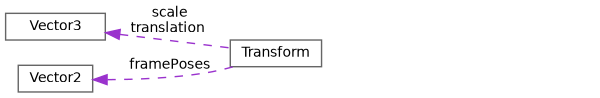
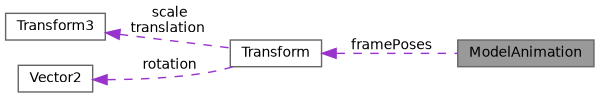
node "Vector3": label "Vector3" -> "Transform3"
node "ModelAnimation": added
edge "Transform" -> "Vector2": label " framePoses" -> " rotation"
